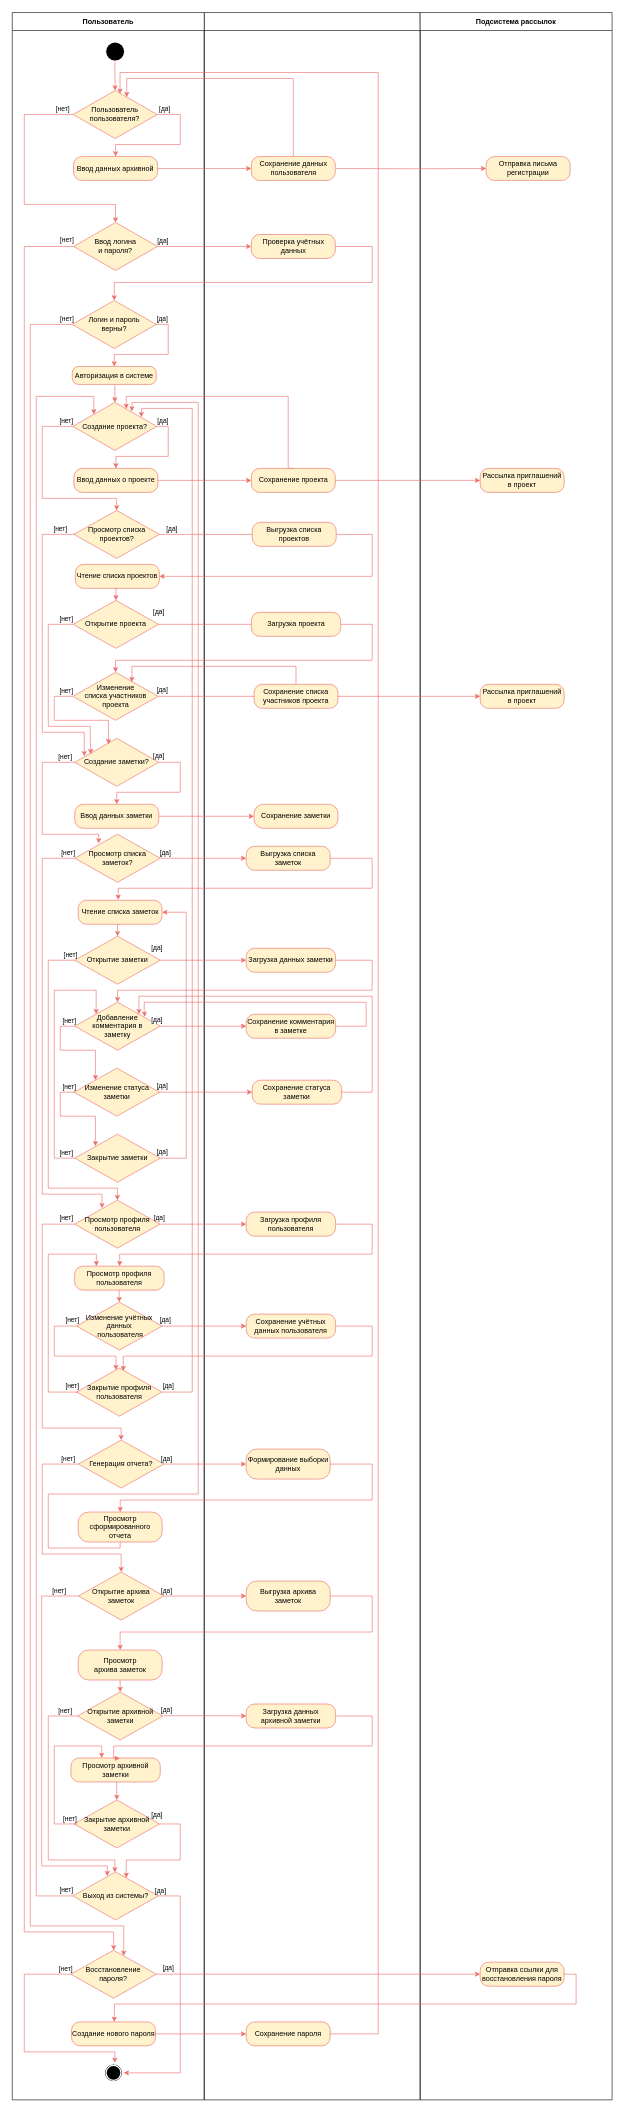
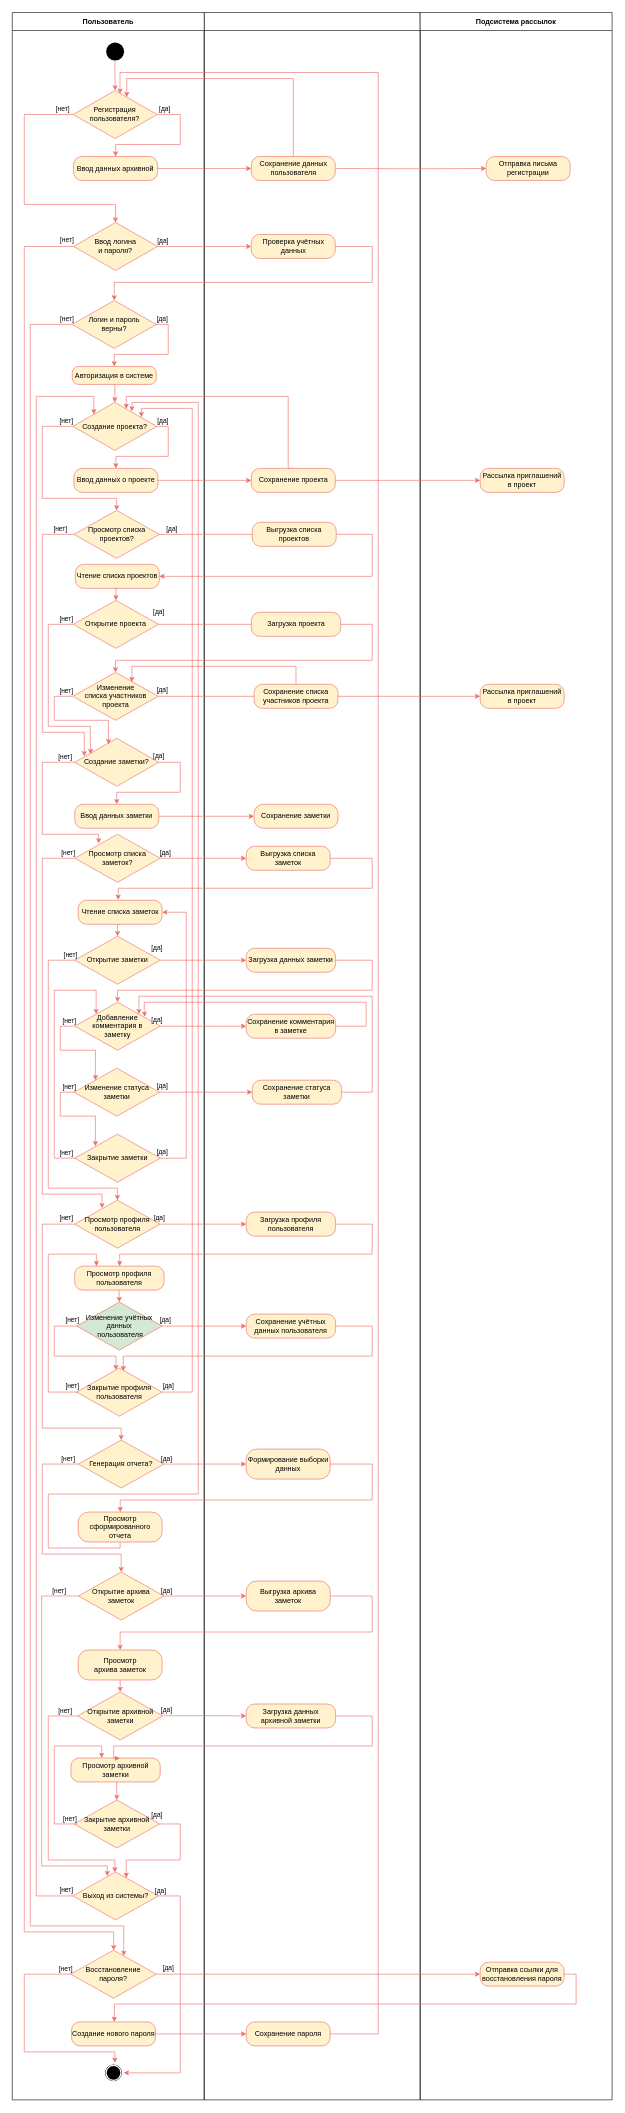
node "Пользователь пользователя?": label "Пользователь пользователя?" -> "Регистрация пользователя?"
node "Изменение учётных данных пользователя": fillcolor #fff2cc -> #d5e8d4
